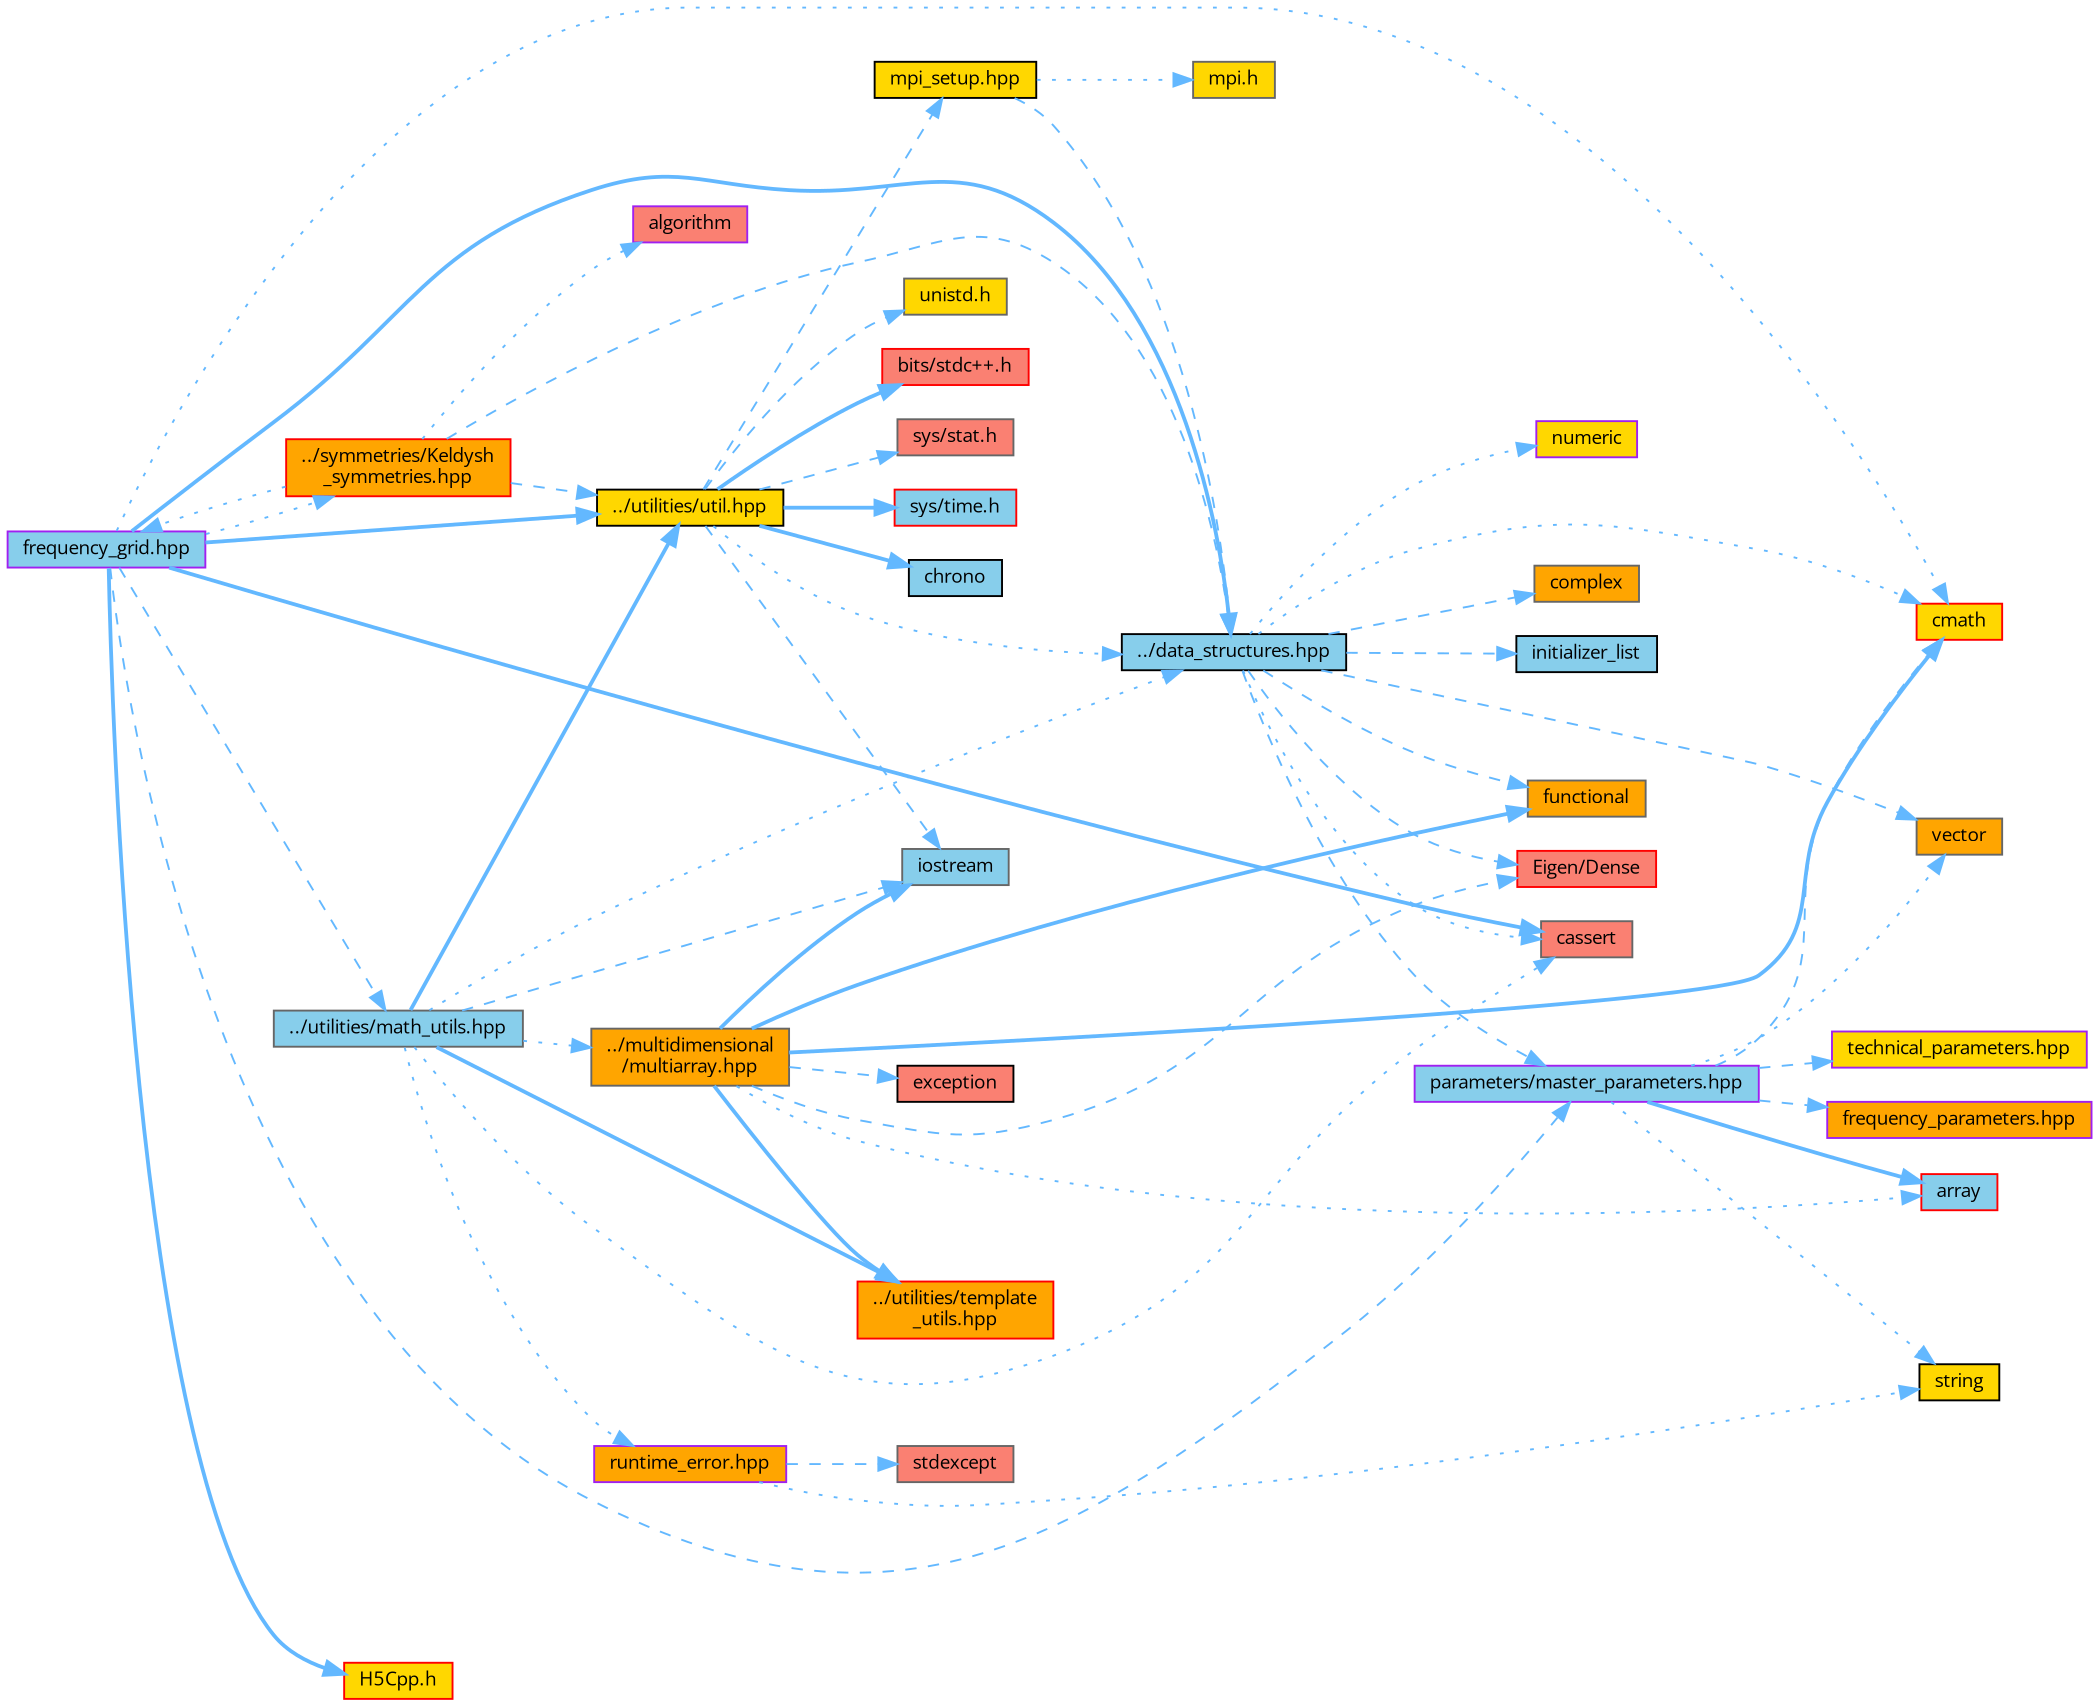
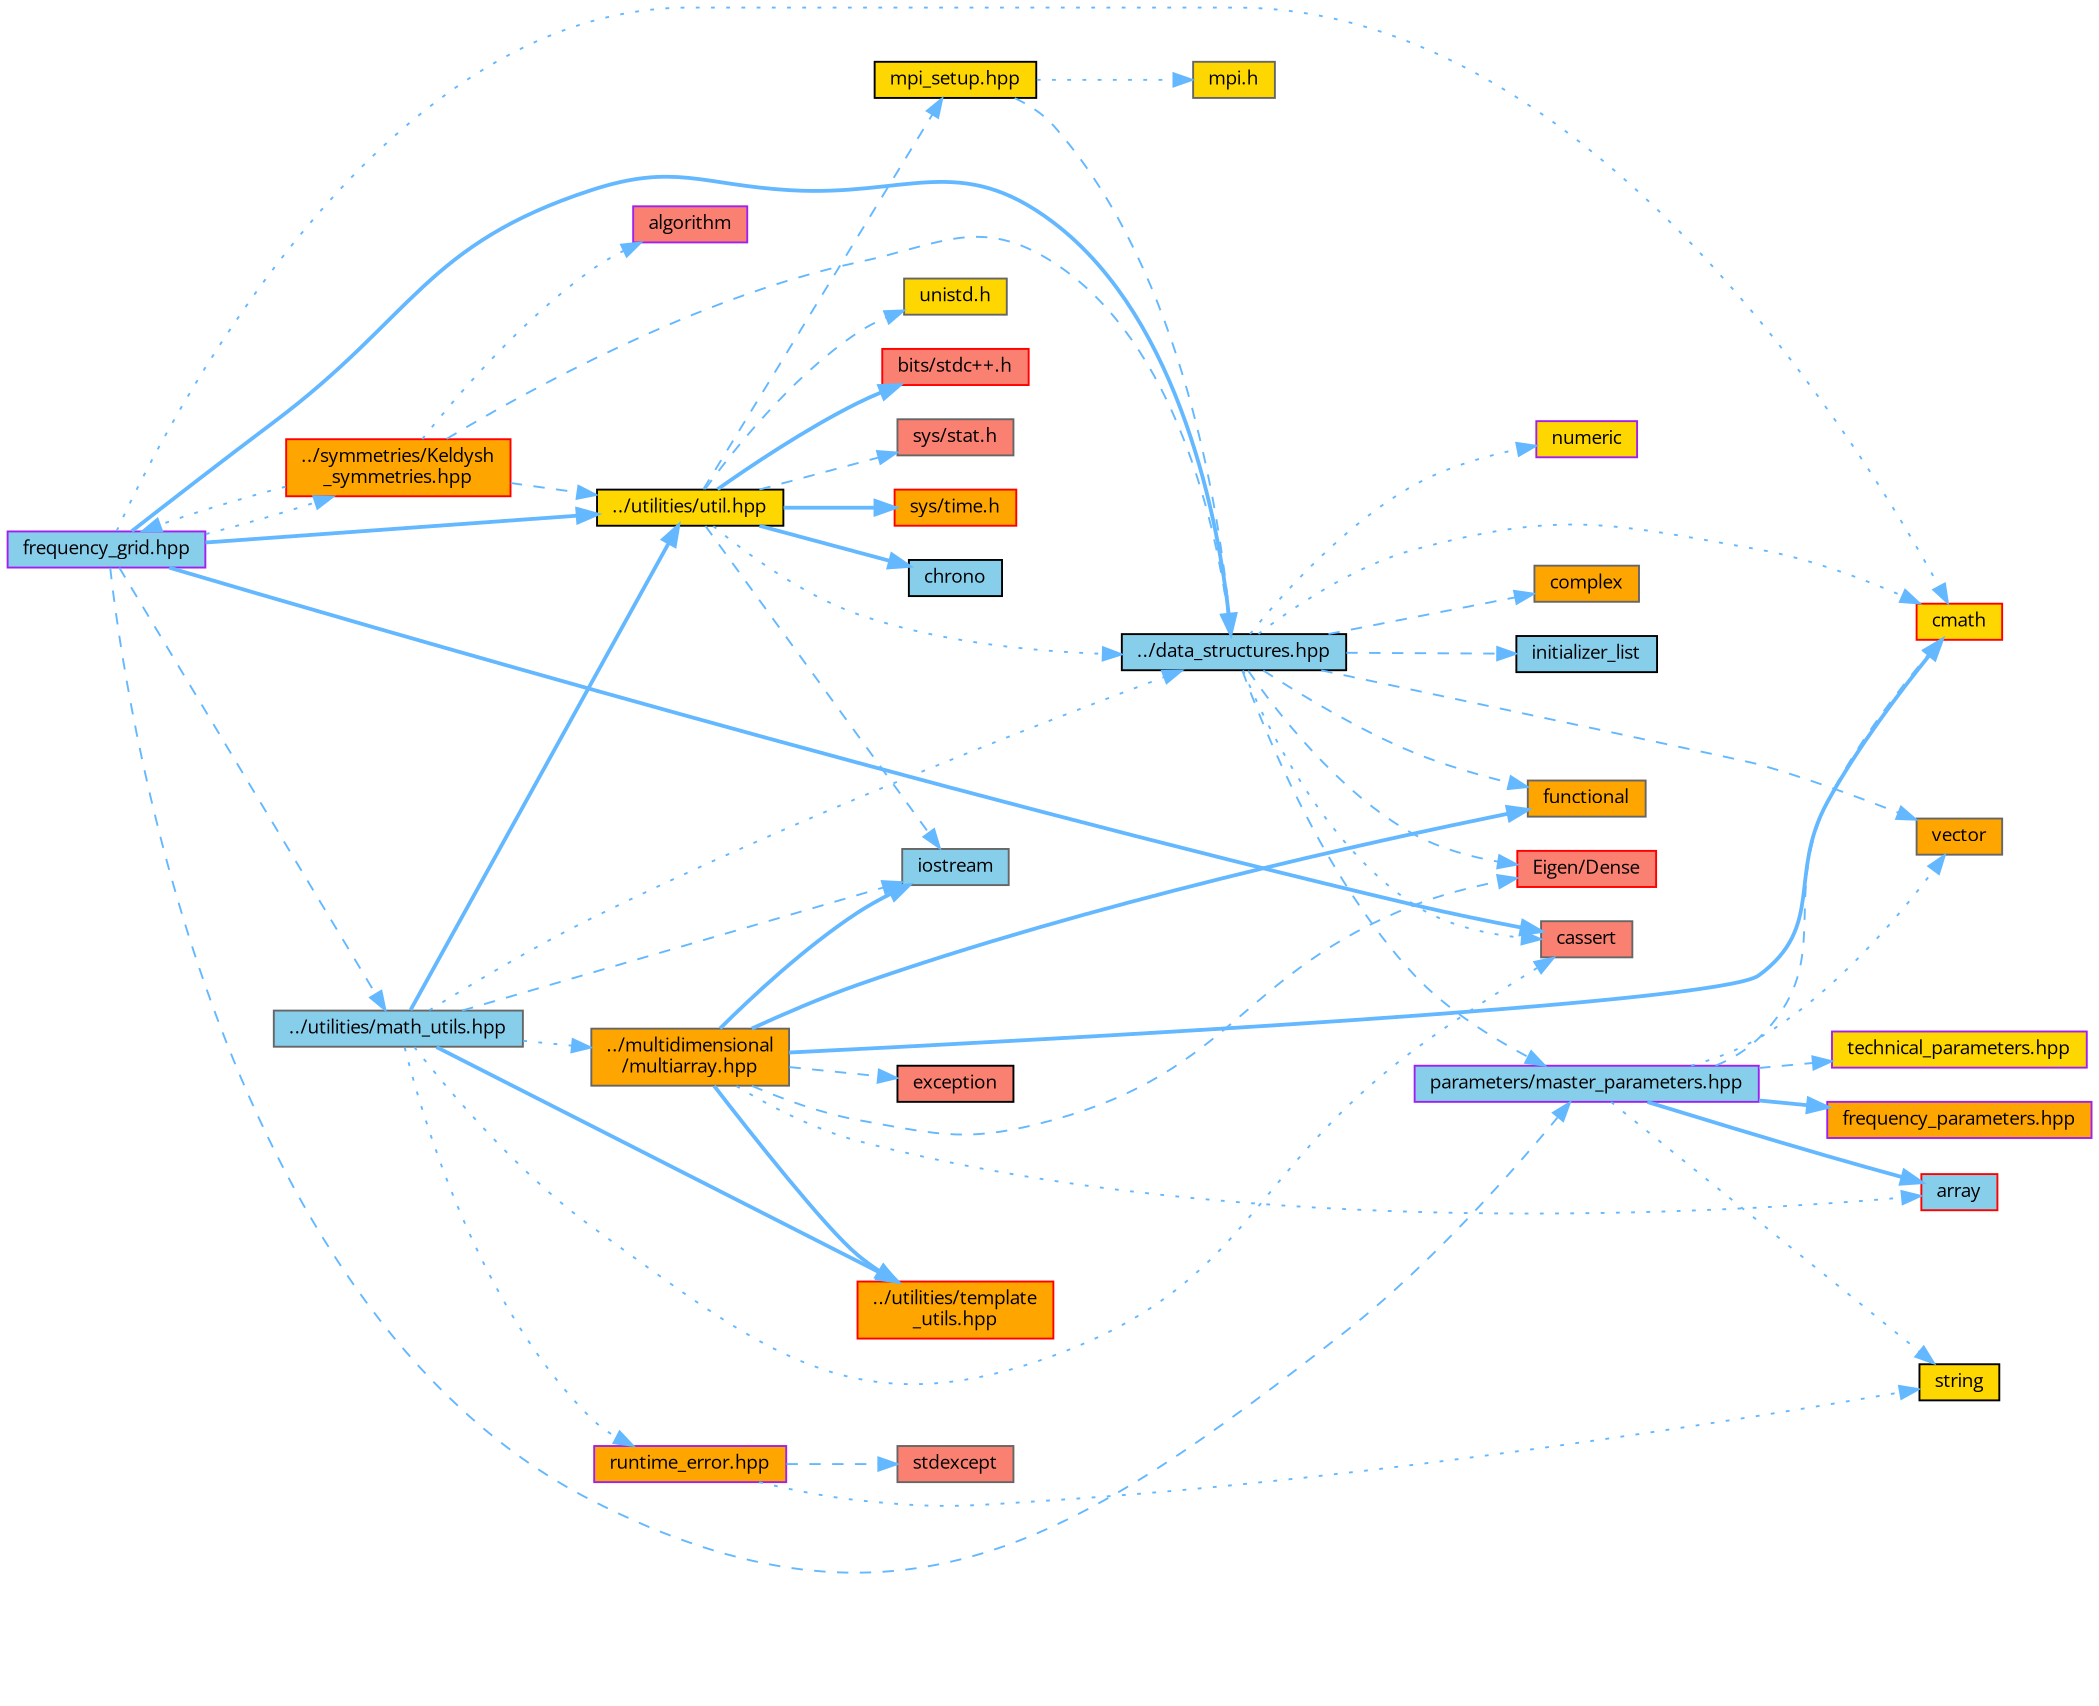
node "sys/time.h": fillcolor skyblue -> orange
edge "parameters/master_parameters.hpp" -> "frequency_parameters.hpp": style dashed -> bold
node "H5Cpp.h": removed
